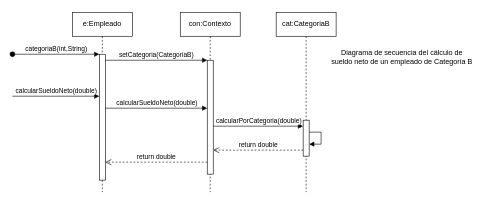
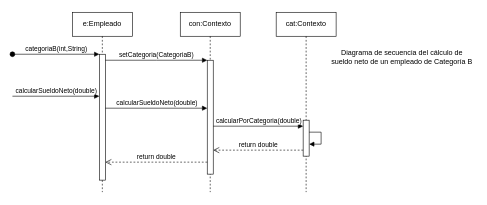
node "cat:CategoriaB": label "cat:CategoriaB" -> "cat:Contexto"
